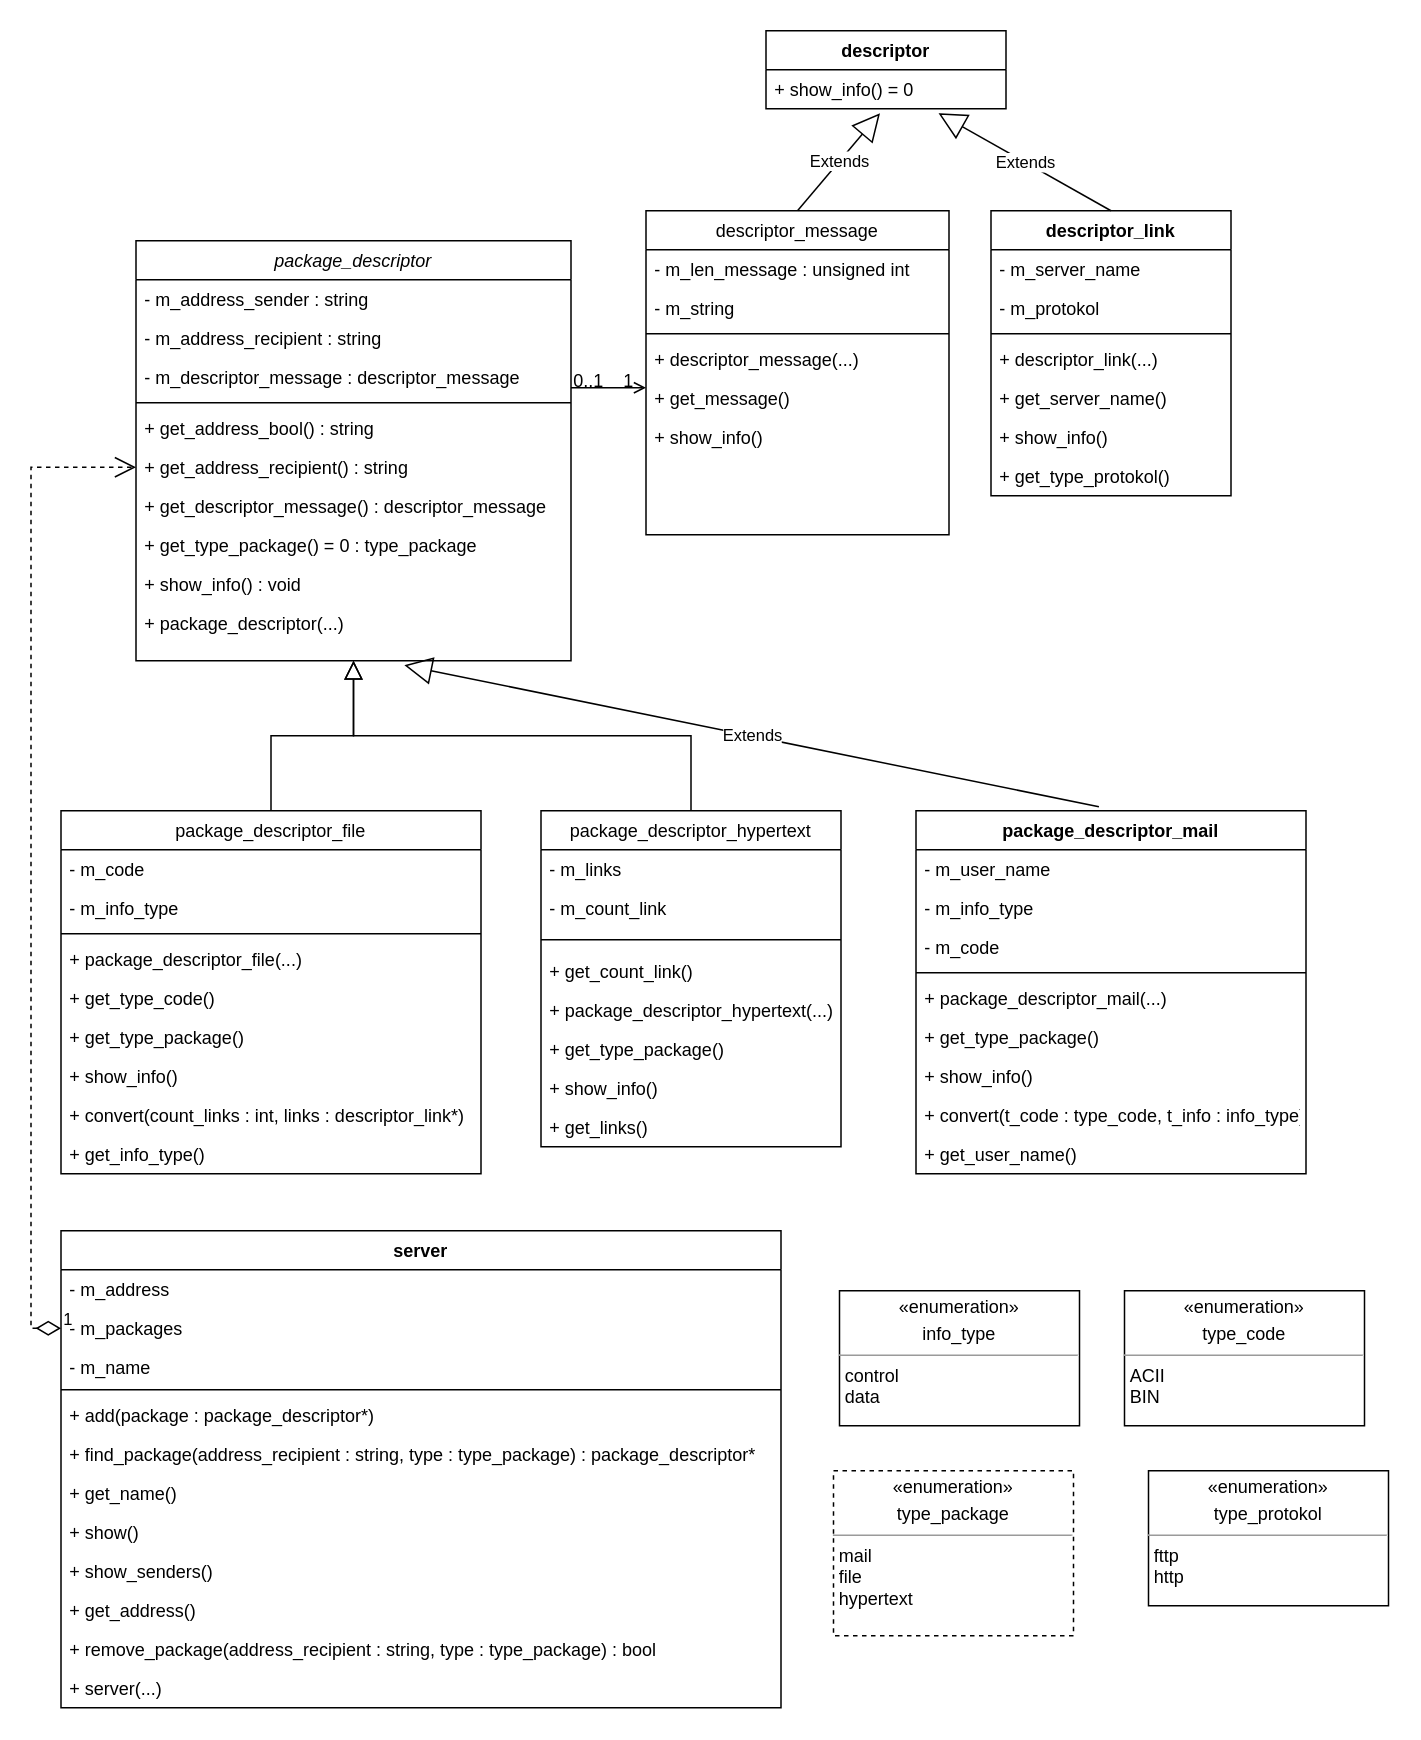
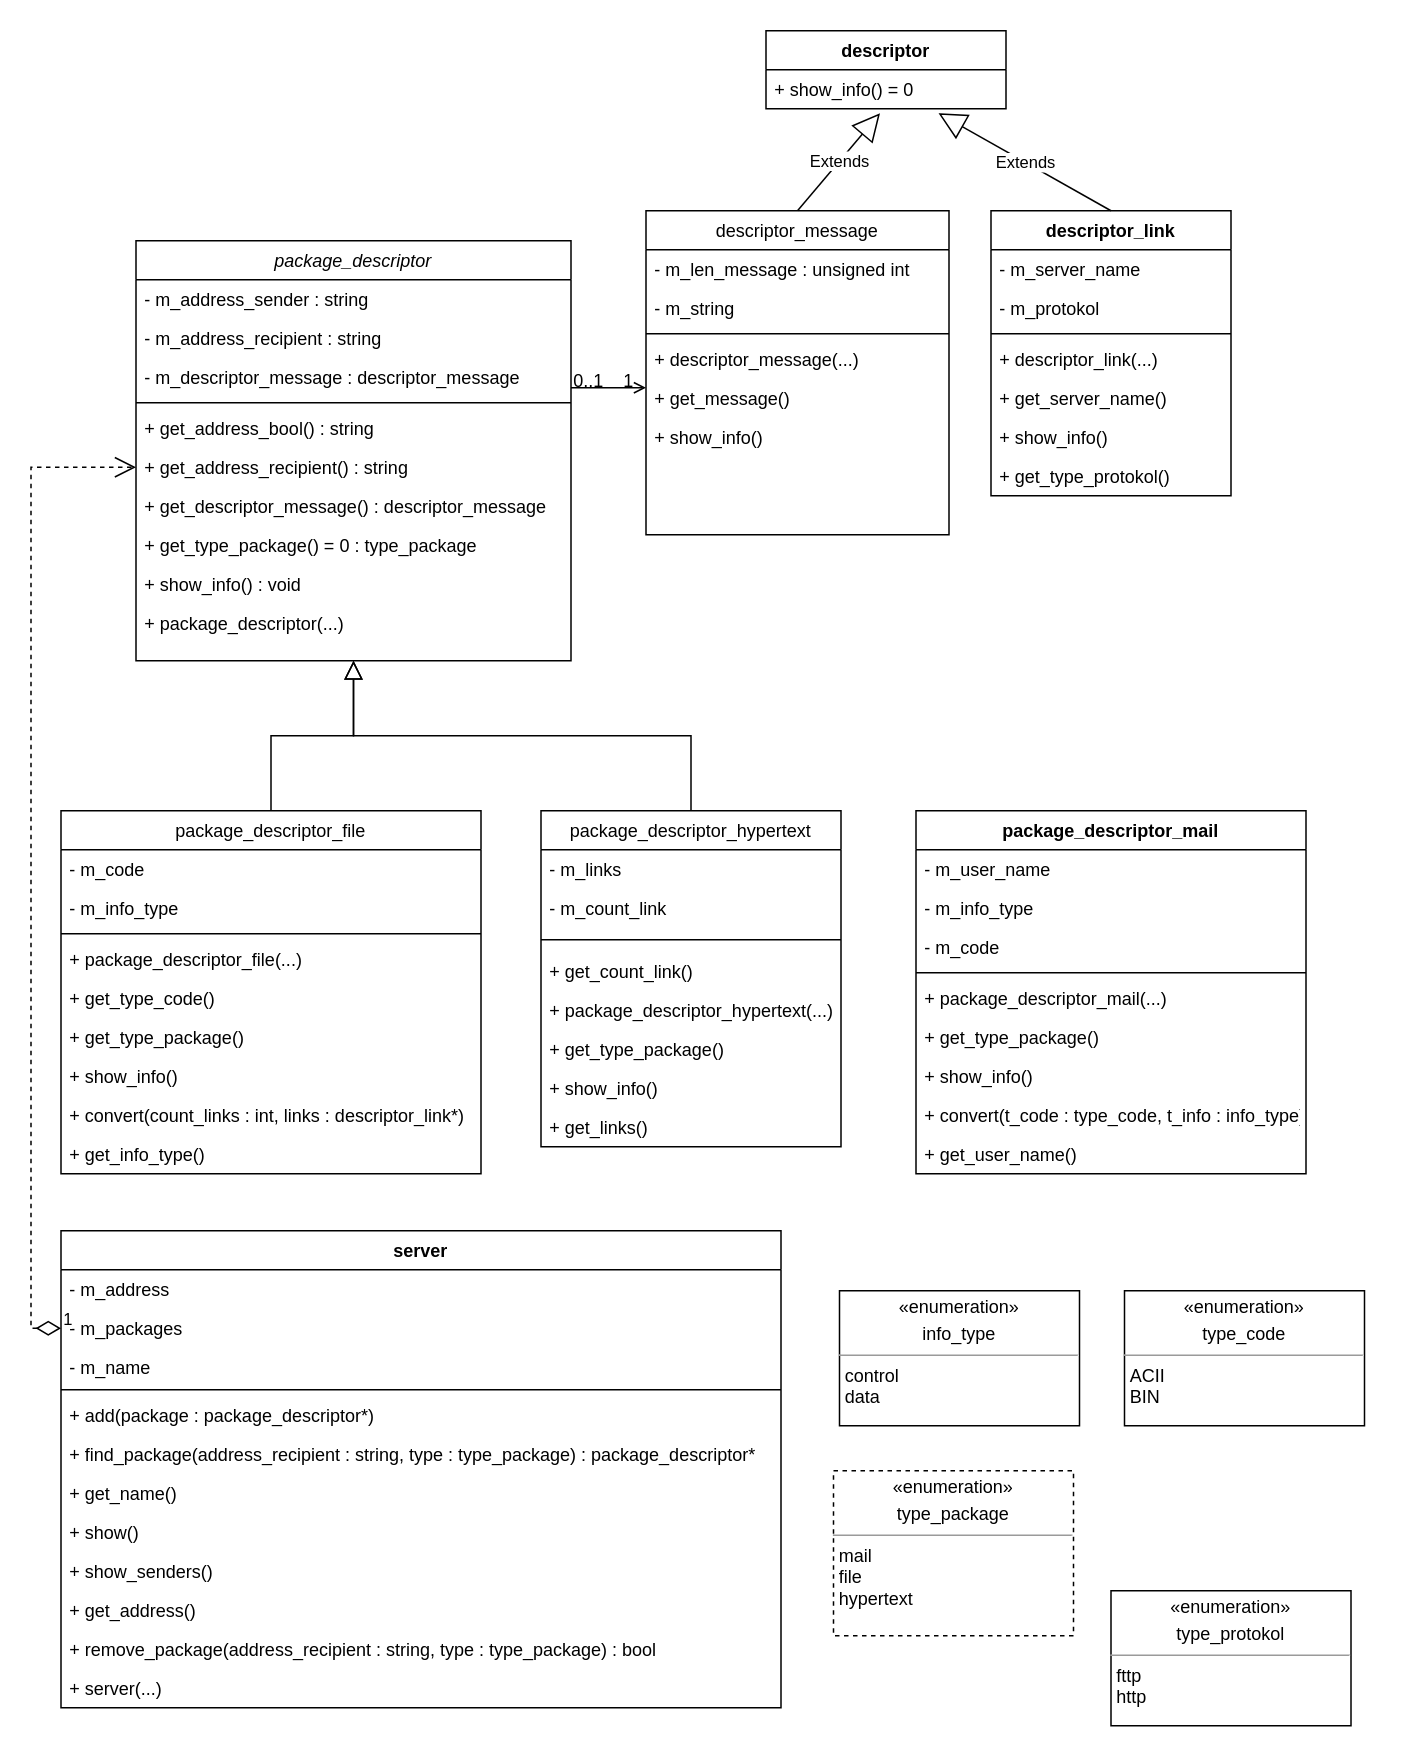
edge "package_descriptor_mail" -> "+ package_descriptor(...)": removed, label "Extends"
node "«enumeration» type_protokol fttp http": moved (1268, 1538) -> (1231, 1658)
